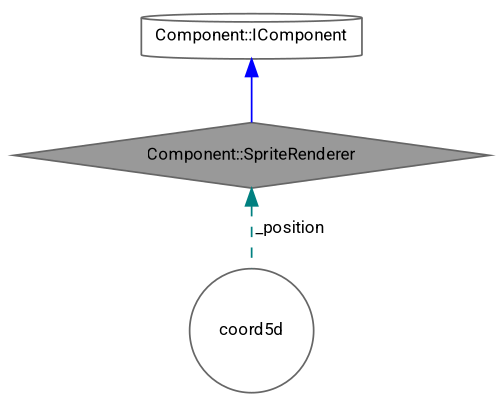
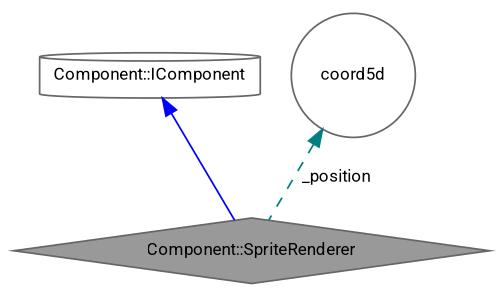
edge "coord5d" -> "Component::SpriteRenderer": reversed
